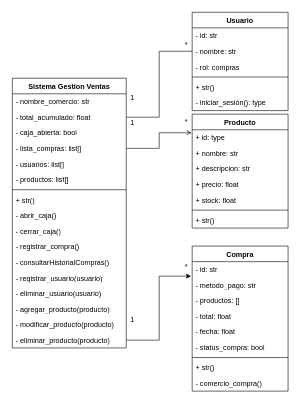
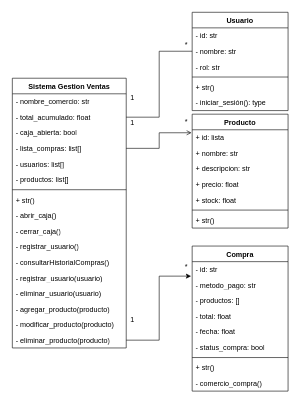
node "- rol: compras": label "- rol: compras" -> "- rol: str"
node "+ id: type": label "+ id: type" -> "+ id: lista"
node "- registrar_compra()": label "- registrar_compra()" -> "- registrar_usuario()"
